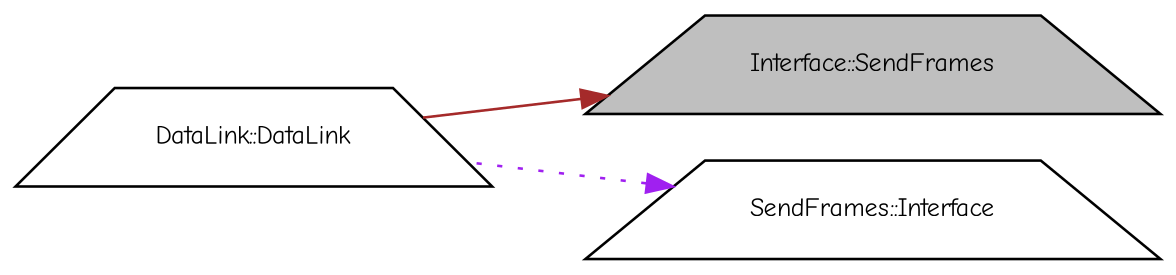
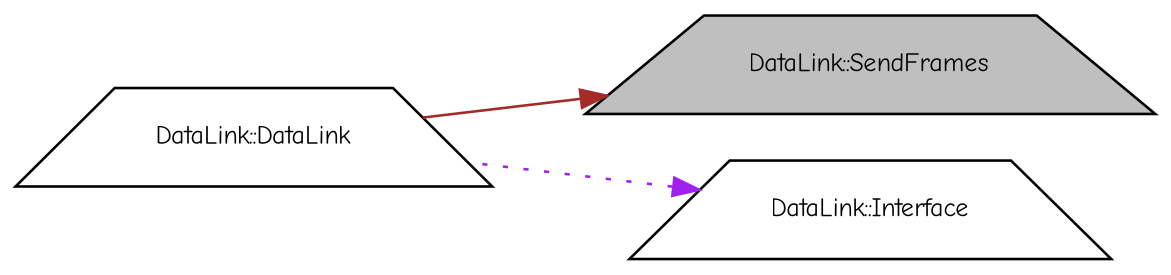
node "Interface::SendFrames": label "Interface::SendFrames" -> "DataLink::SendFrames"
node "SendFrames::Interface": label "SendFrames::Interface" -> "DataLink::Interface"
